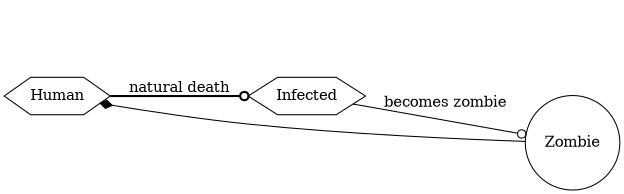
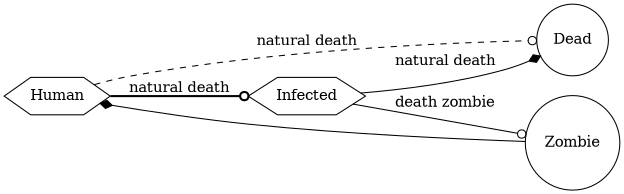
node "Dead": added
edge "Infected" -> "Zombie": label "becomes zombie" -> "death zombie"
